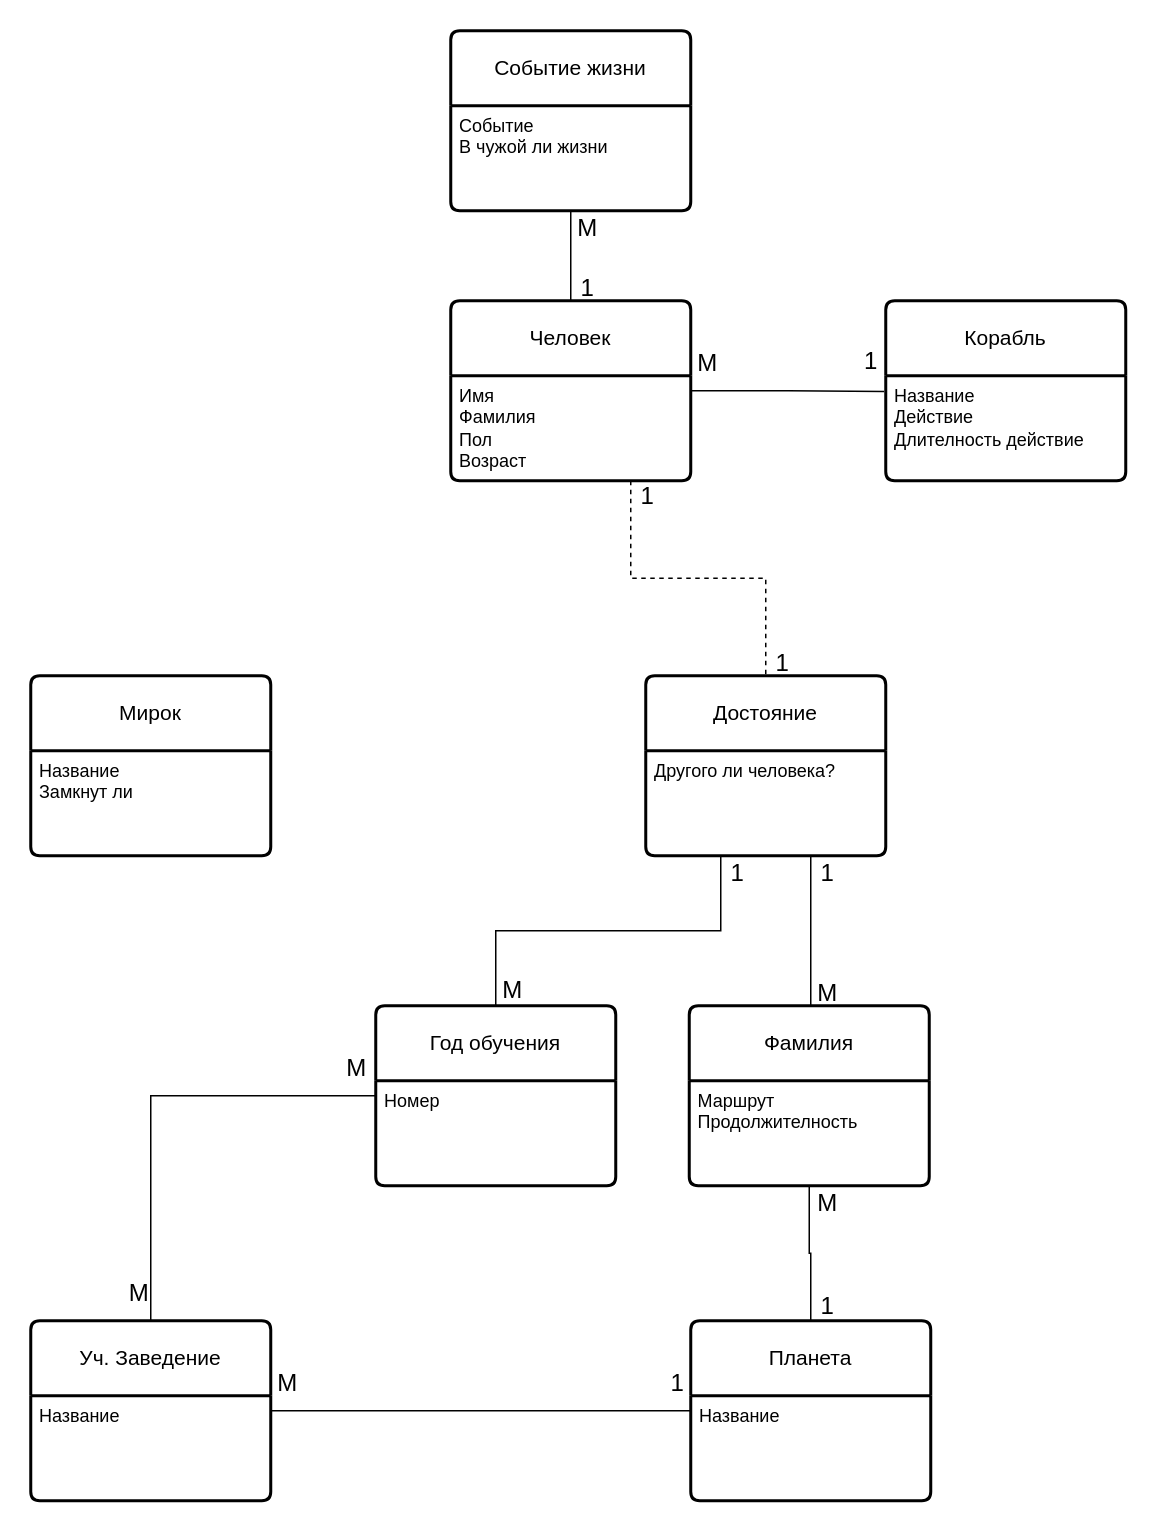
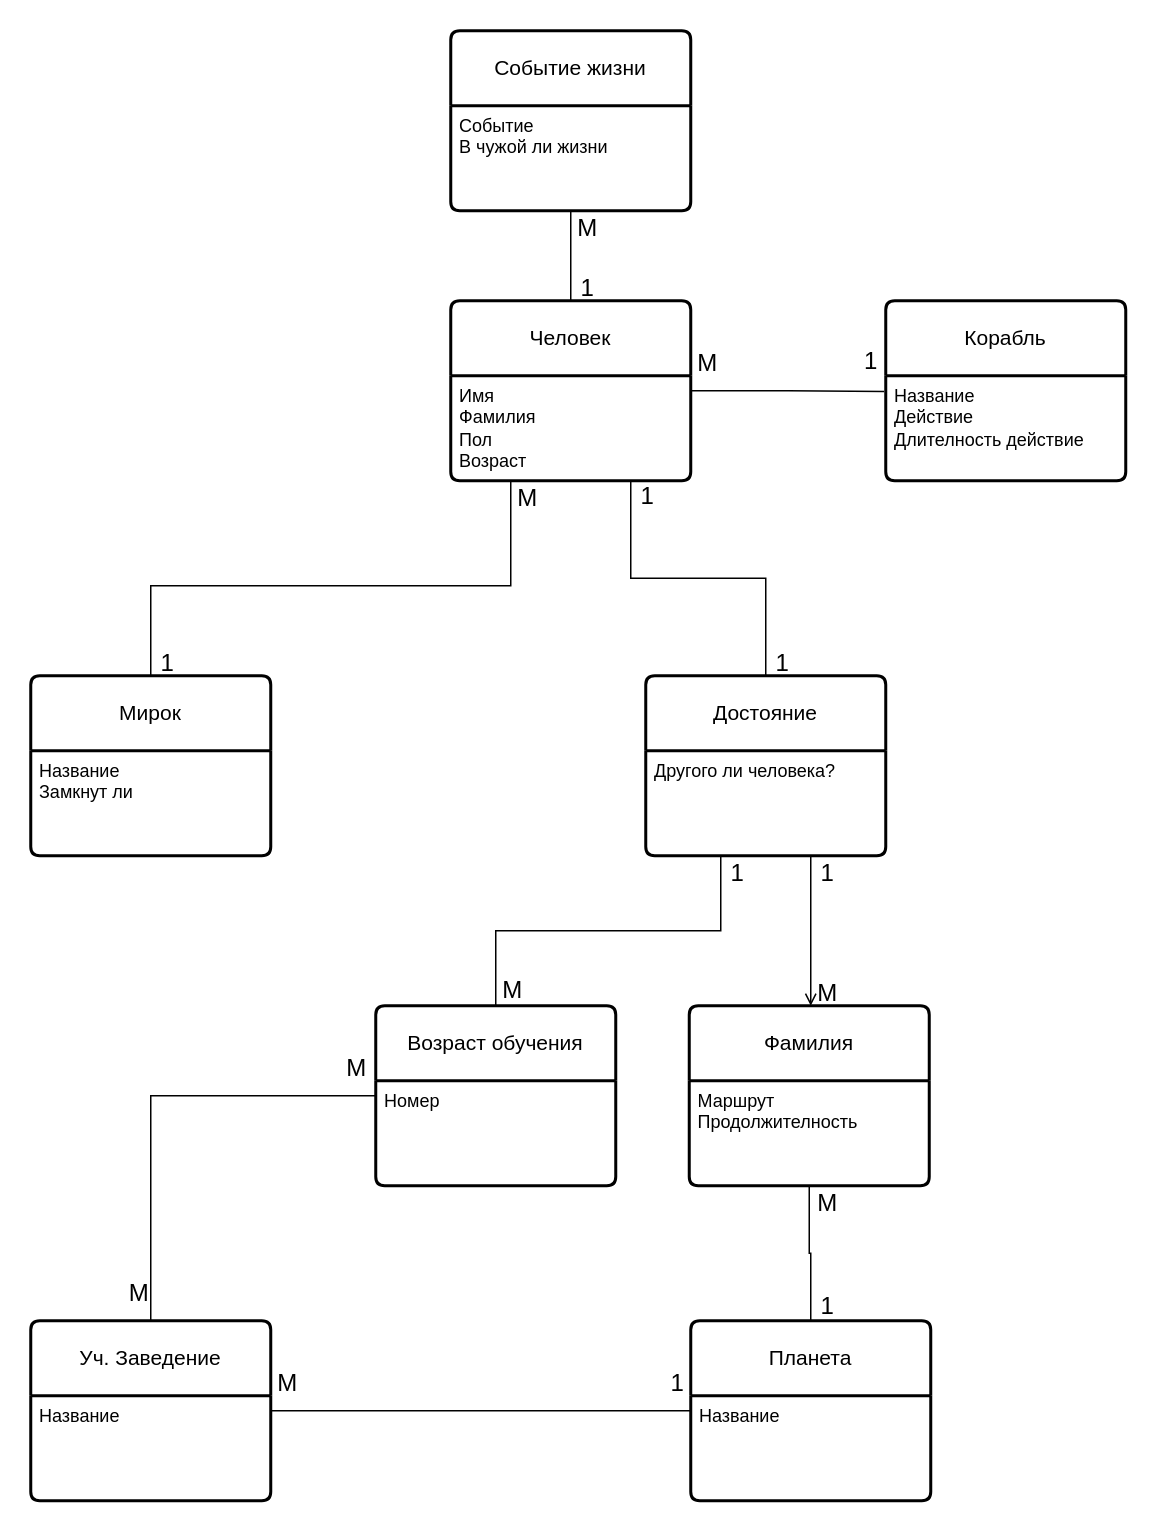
edge "Человек" -- "Достояние": style dashed -> solid
edge "Человек" -- "Мирок": added, labels "M", "1"
edge "Достояние" -- "Фамилия": arrowhead none -> open
node "Год обучения": label "Год обучения" -> "Возраст обучения"
